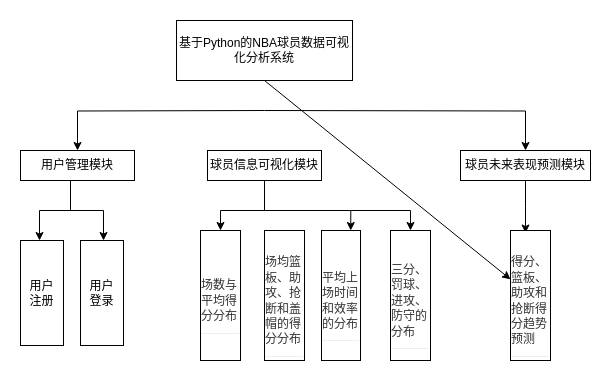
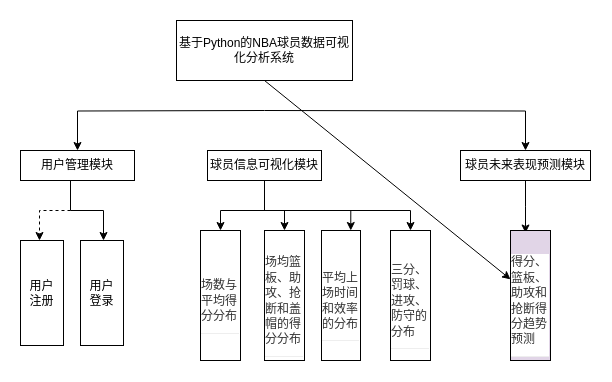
edge "用户管理模块" -> "用户 注册": style solid -> dashed
edge "球员信息可视化模块" -> "场均篮板、助攻、抢断和盖帽的得分分布": added
node "得分、篮板、助攻和抢断得分趋势预测": fillcolor #ffffff -> #e1d5e7
